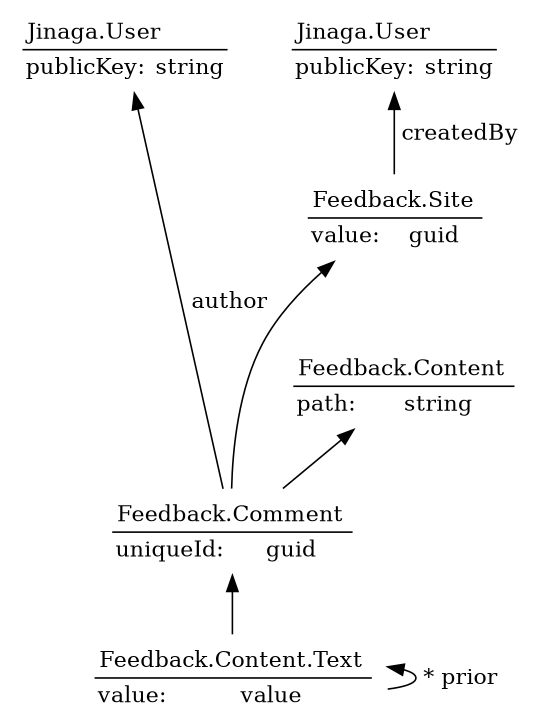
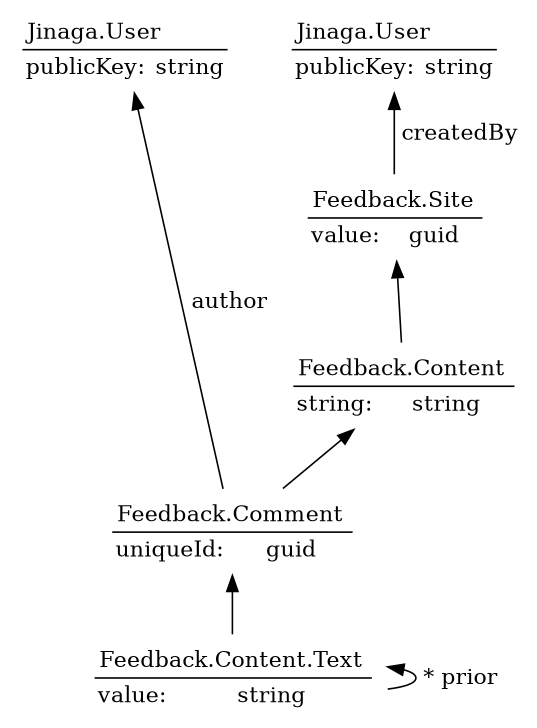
edge "Feedback.Comment" -> "Feedback.Site": now "Feedback.Content" -> "Feedback.Site"
node "Feedback.Content": text "path:" -> "string:"
node "Feedback.Content.Text": text "value" -> "string"
